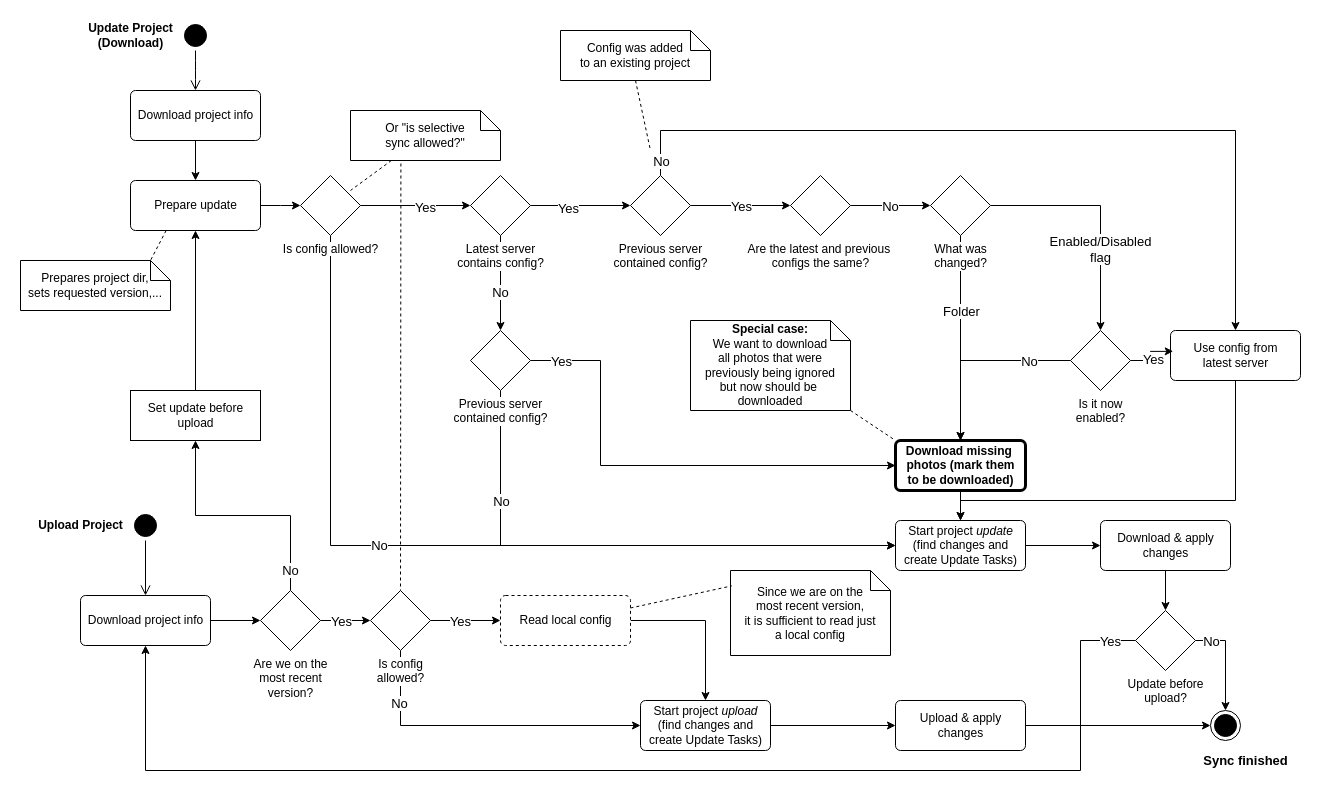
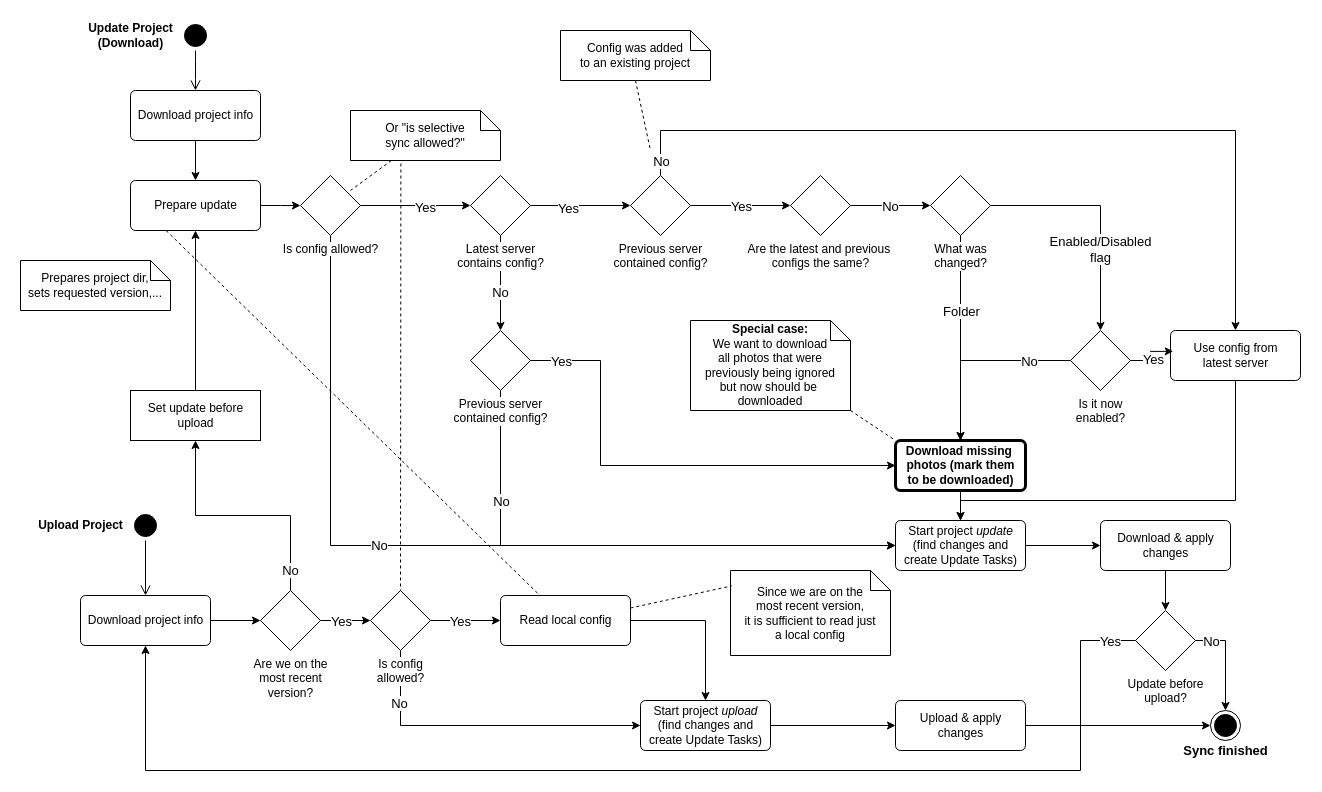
edge "Prepare update" -- "Prepares project dir, sets requested version,...": now "Prepare update" -- "Read local config"
node "Read local config": style dashed -> solid
node "Sync finished": moved (1246, 761) -> (1226, 751)
